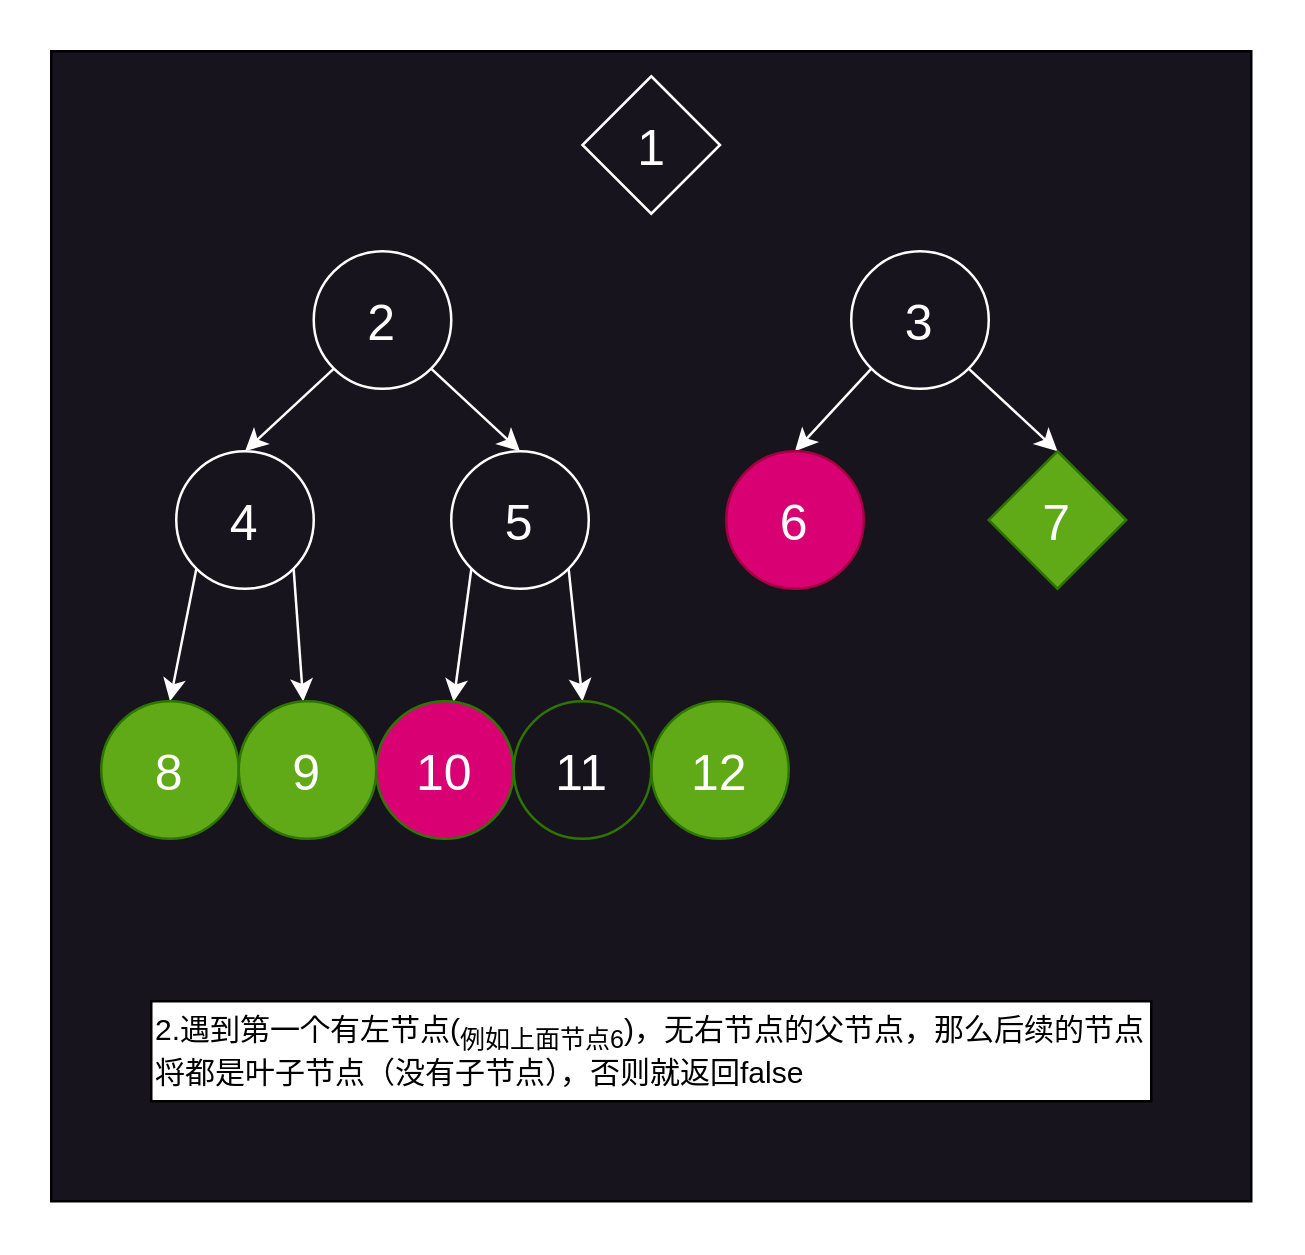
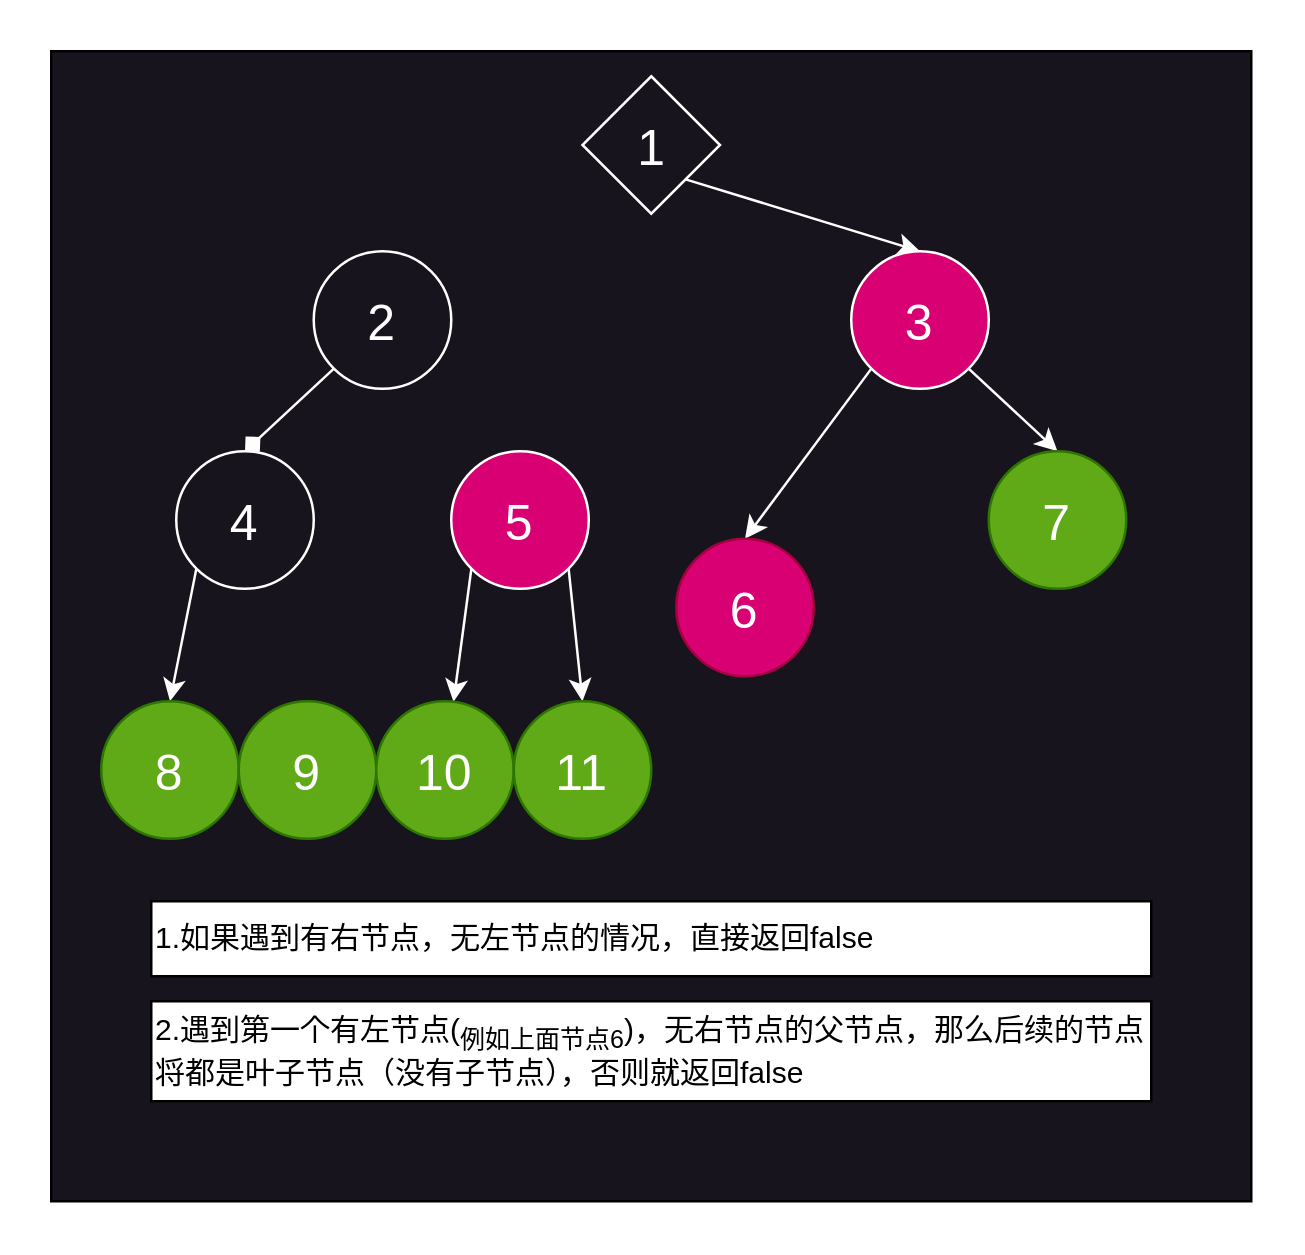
edge "1" -> "3": added
node "3": fillcolor #18141d -> #d80073
edge "2" -> "5": removed
edge "2" -> "4": arrowhead classic -> diamond
node "5": fillcolor #18141d -> #d80073
node "6": moved (795, 520) -> (745, 608)
node "7": shape diamond -> ellipse
edge "4" -> "9": removed
node "10": fillcolor #d80073 -> #60a917
node "11": fillcolor #18141d -> #60a917
node "12": removed
node "1.如果遇到有右节点，无左节点的情况，直接返回false": added
